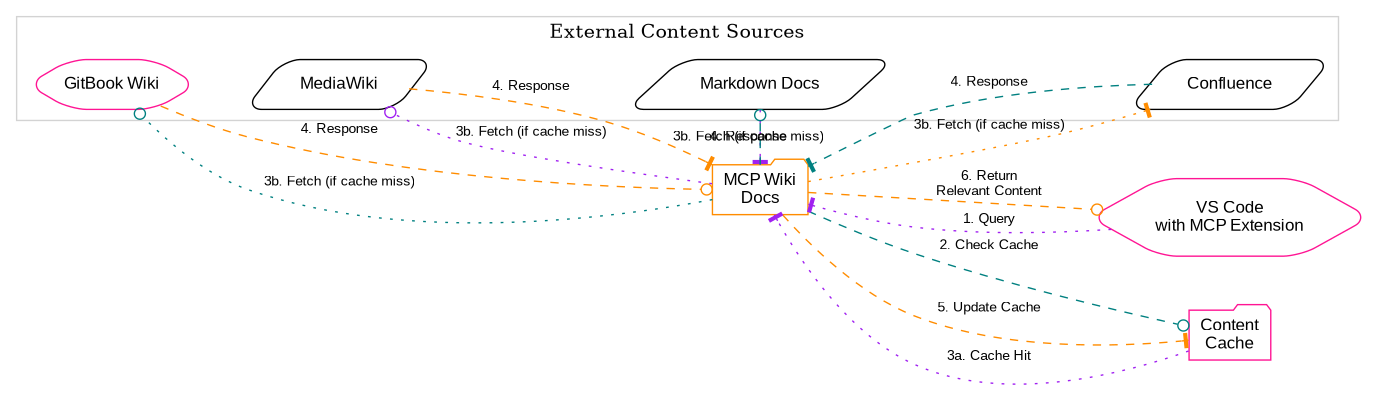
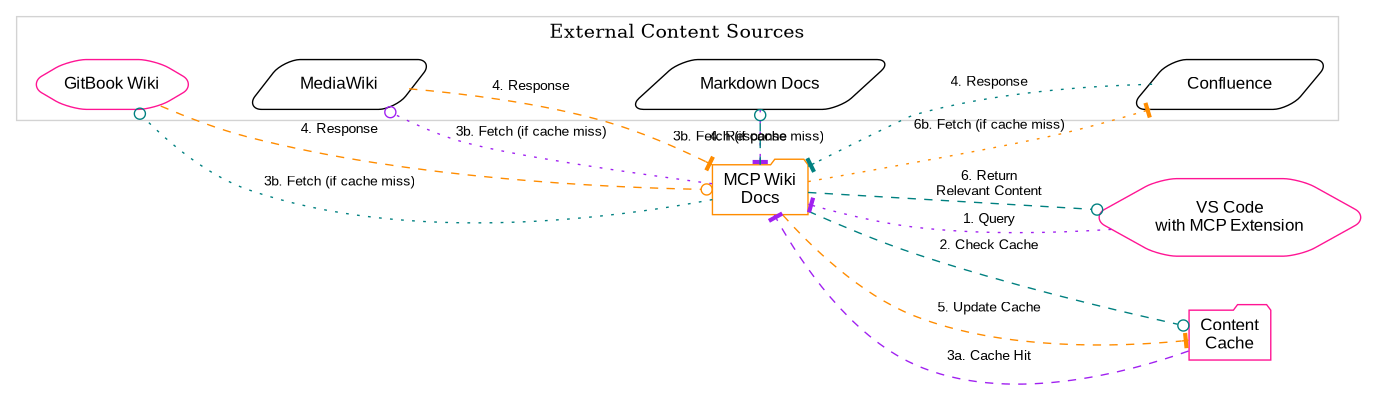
edge "Confluence" -> "MCP Wiki Docs": style dashed -> dotted
edge "MCP Wiki Docs" -> "Confluence": label "3b. Fetch (if cache miss)" -> "6b. Fetch (if cache miss)"
edge "MCP Wiki Docs" -> "VS Code with MCP Extension": color darkorange -> teal
edge "Content Cache" -> "MCP Wiki Docs": style dotted -> dashed
